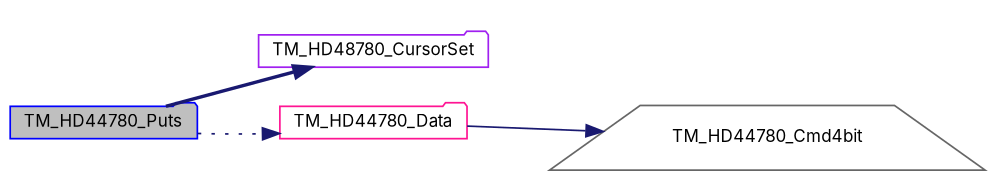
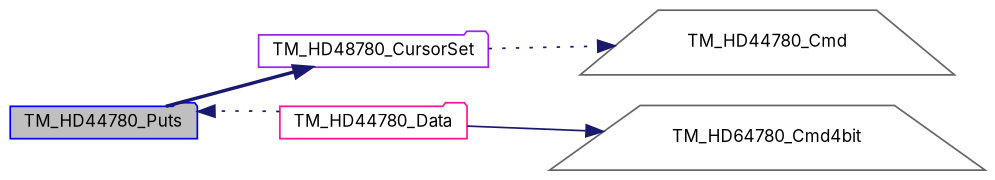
node "TM_HD44780_Cmd": added
edge "TM_HD44780_Puts" -> "TM_HD44780_Data": reversed
node "TM_HD44780_Cmd4bit": label "TM_HD44780_Cmd4bit" -> "TM_HD64780_Cmd4bit"
